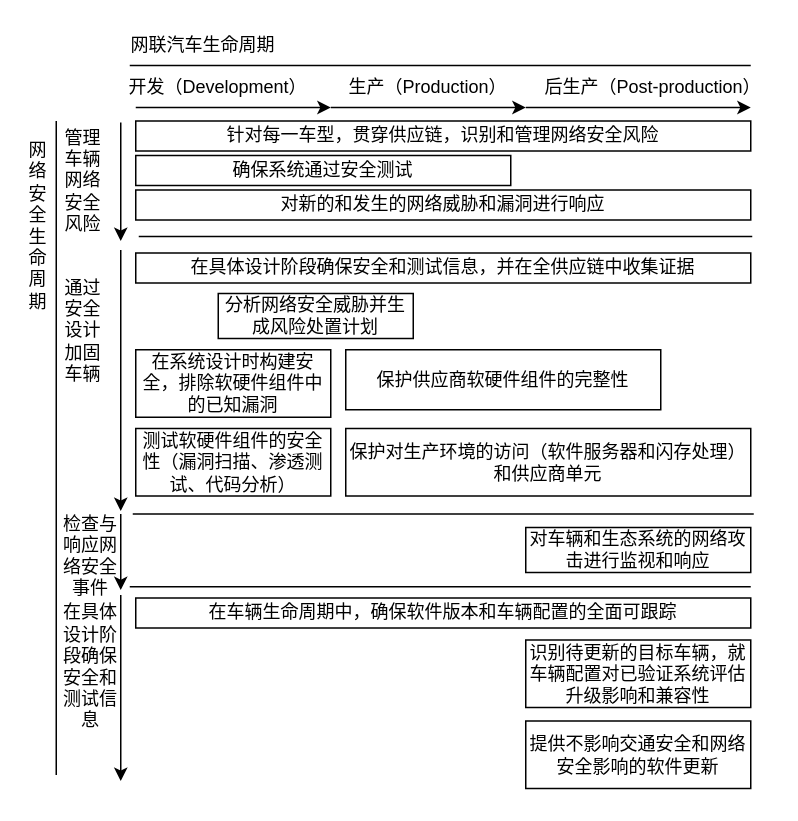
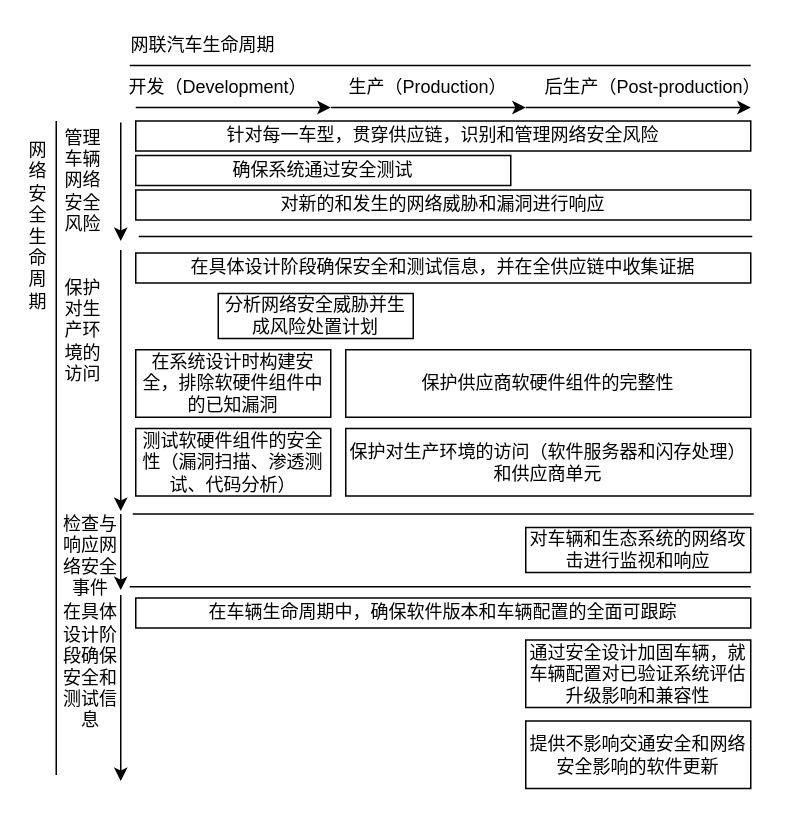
node "通过安全设计加固车辆": label "通过安全设计加固车辆" -> "保护对生产环境的访问"
node "保护供应商软硬件组件的完整性": size 315x60 -> 405x68
node "识别待更新的目标车辆，就车辆配置对已验证系统评估升级影响和兼容性": label "识别待更新的目标车辆，就车辆配置对已验证系统评估升级影响和兼容性" -> "通过安全设计加固车辆，就车辆配置对已验证系统评估升级影响和兼容性"
